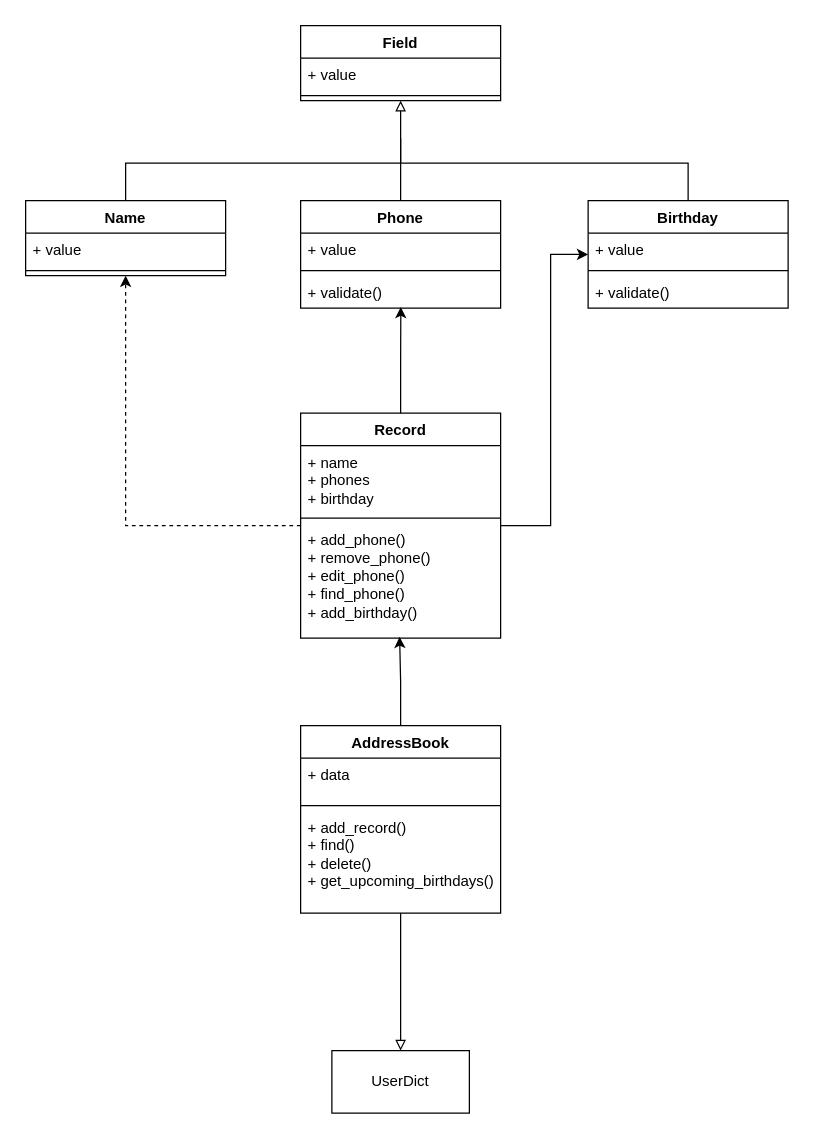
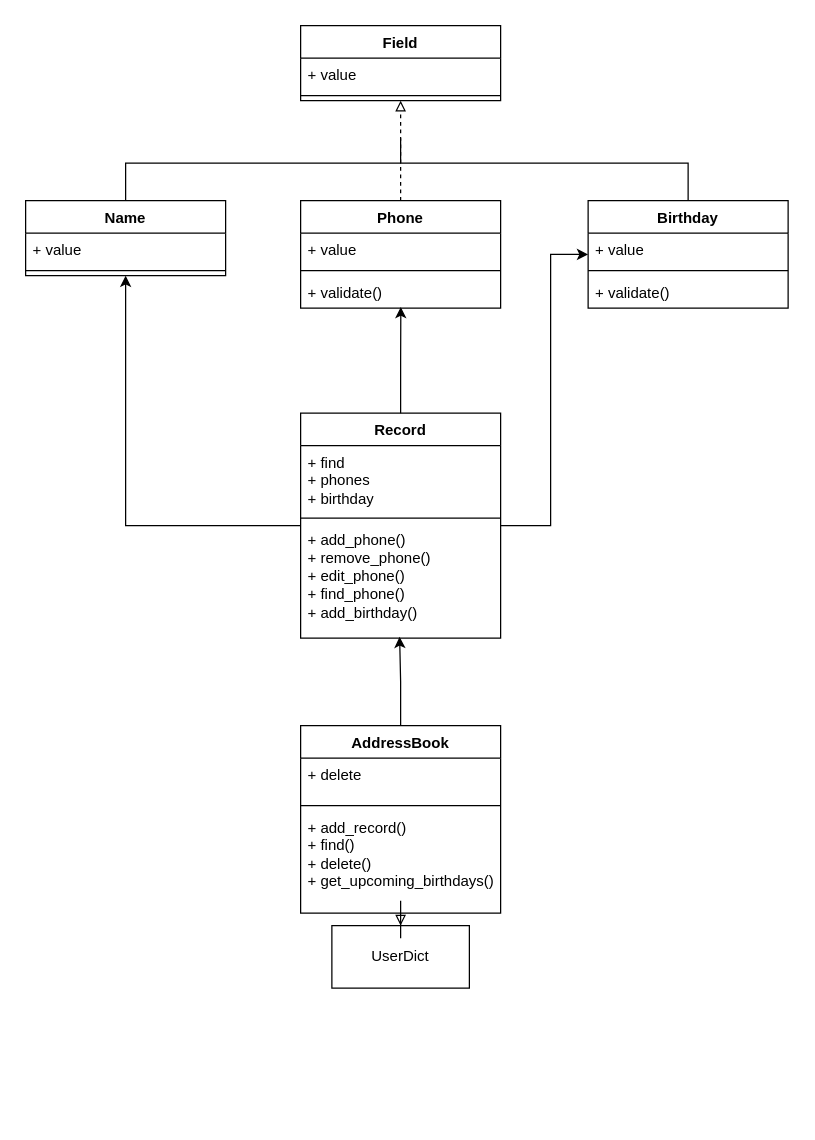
edge "Phone" -> "Field": style solid -> dashed
node "+ name + phones + birthday": label "+ name + phones + birthday" -> "+ find + phones + birthday"
edge "Record" -> "Name": style dashed -> solid
node "+ data": label "+ data" -> "+ delete"
node "UserDict": moved (401, 1082) -> (401, 957)
